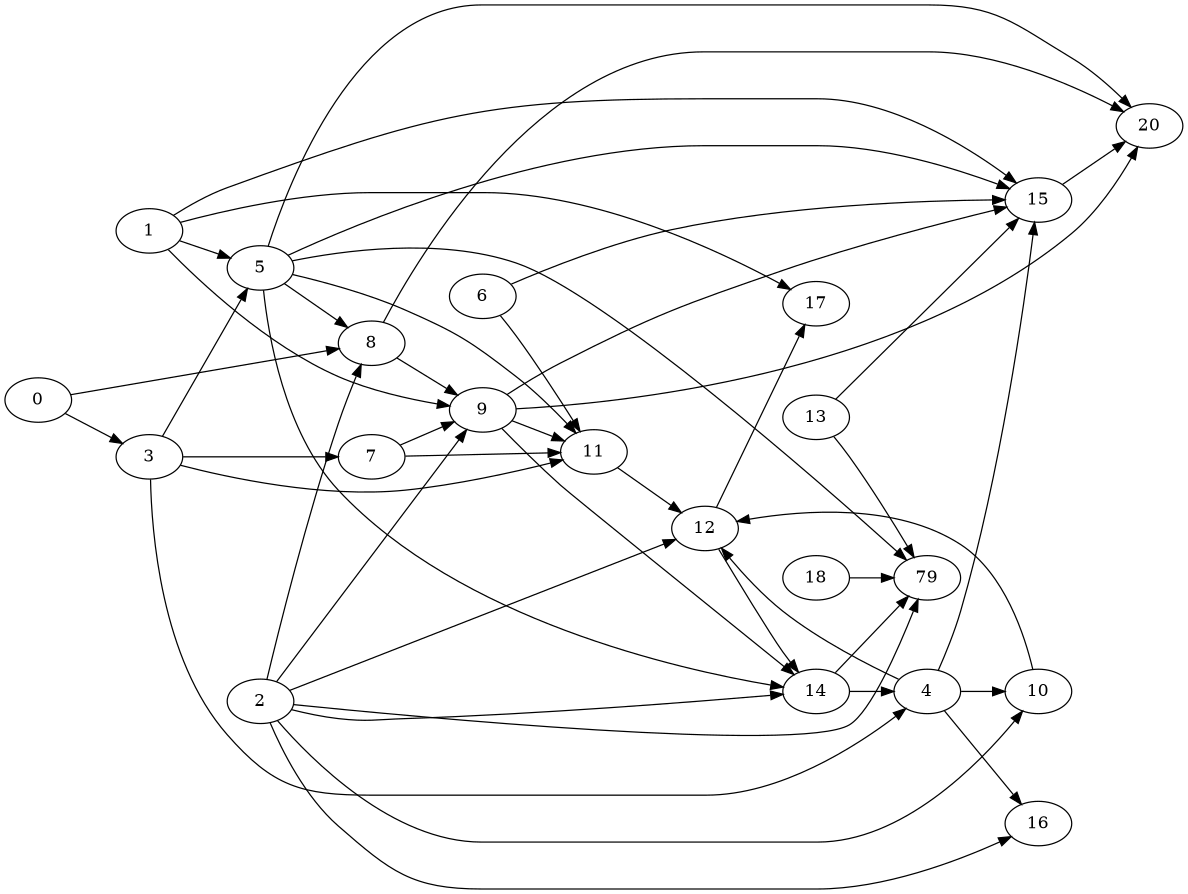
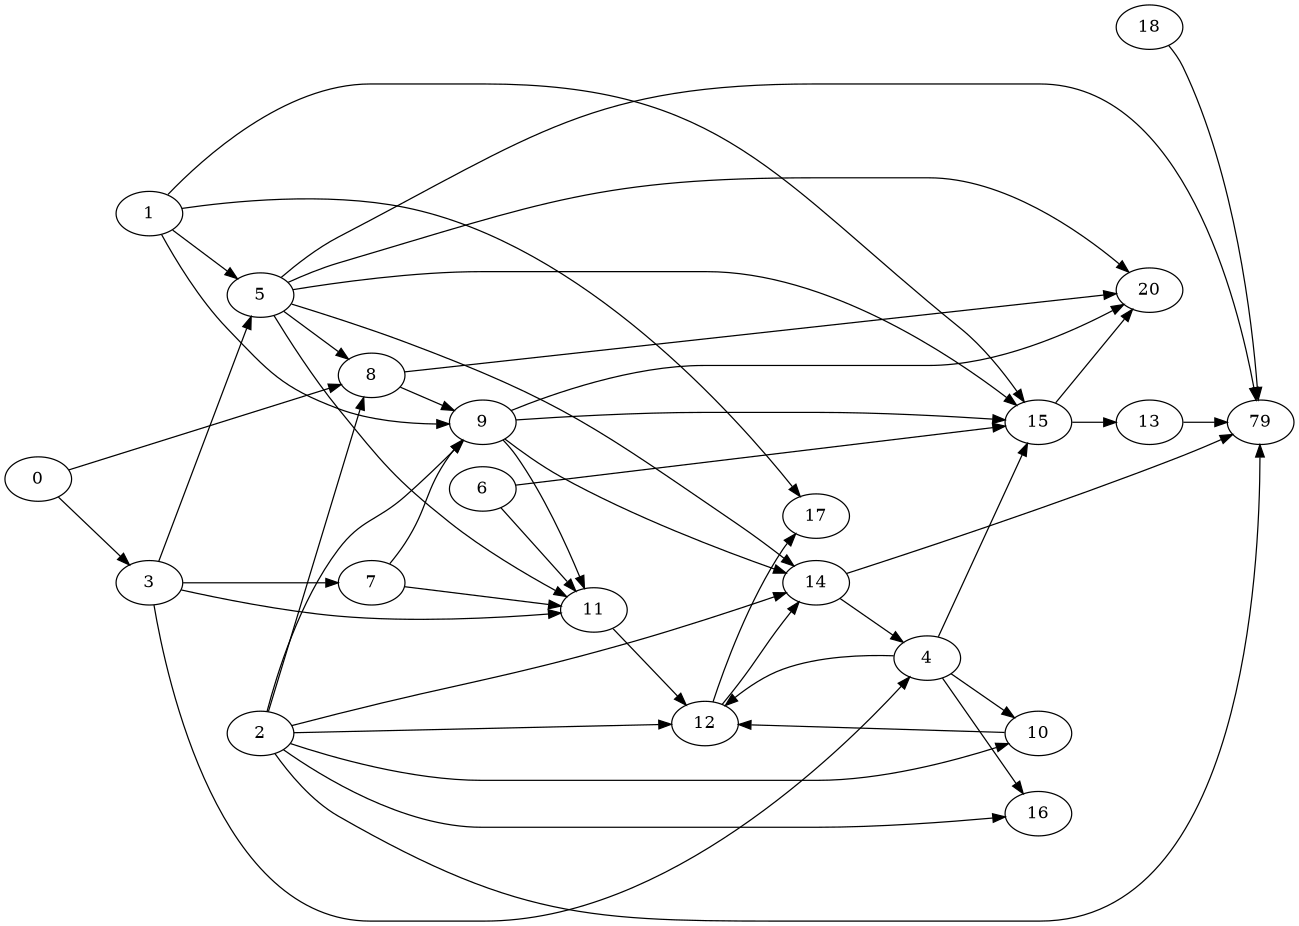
edge "13" -> "15": reversed
